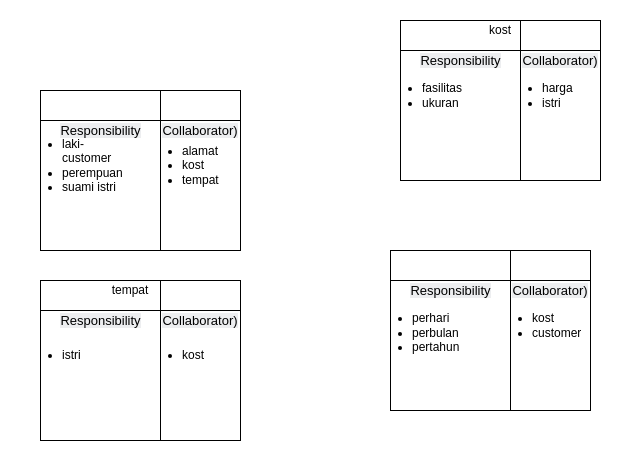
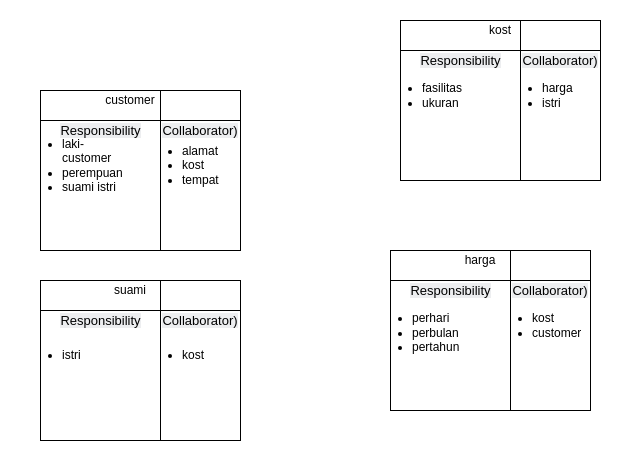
node "customer": added
node "harga": added
node "tempat": label "tempat" -> "suami"
